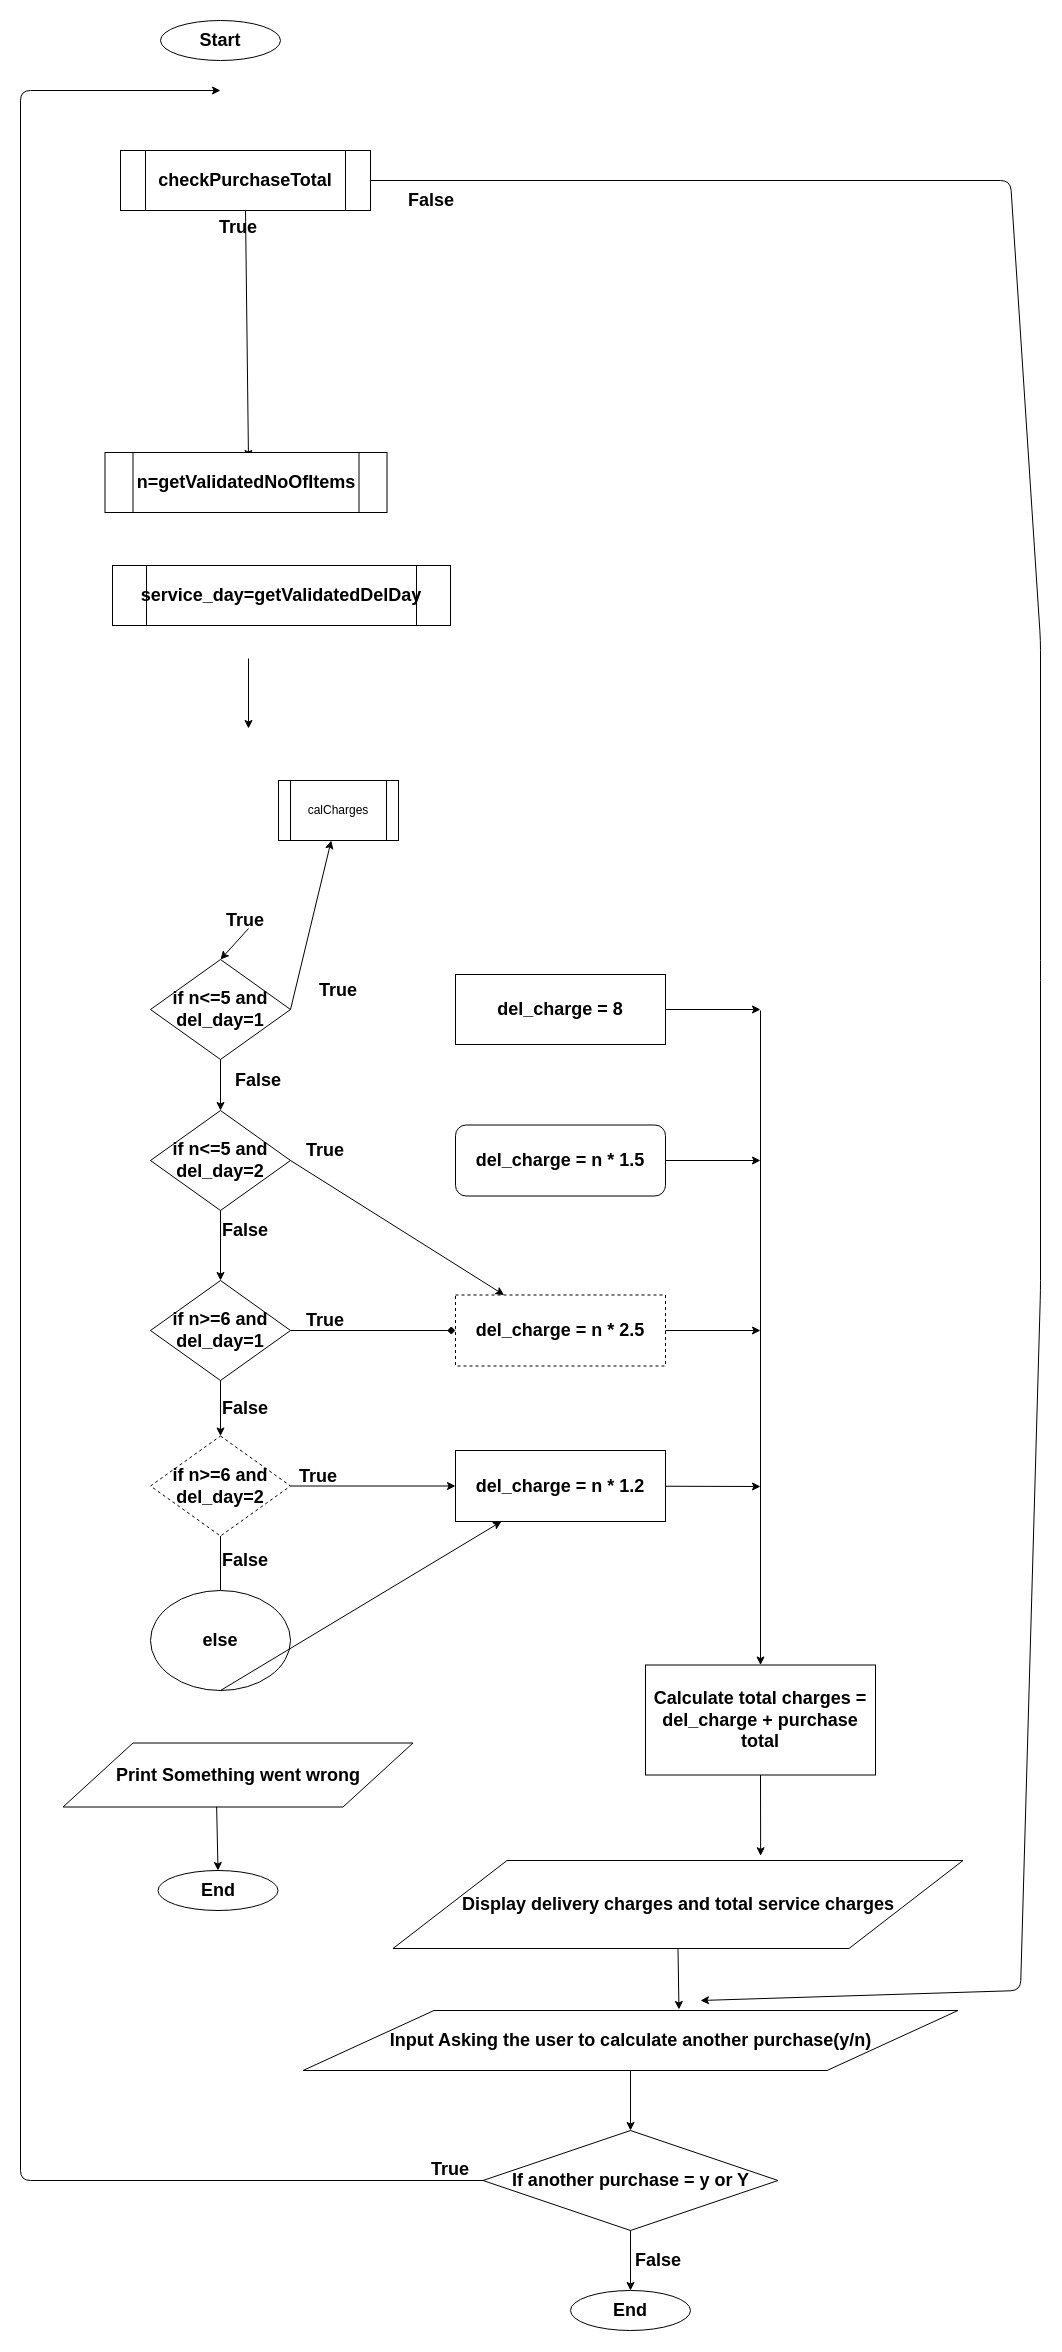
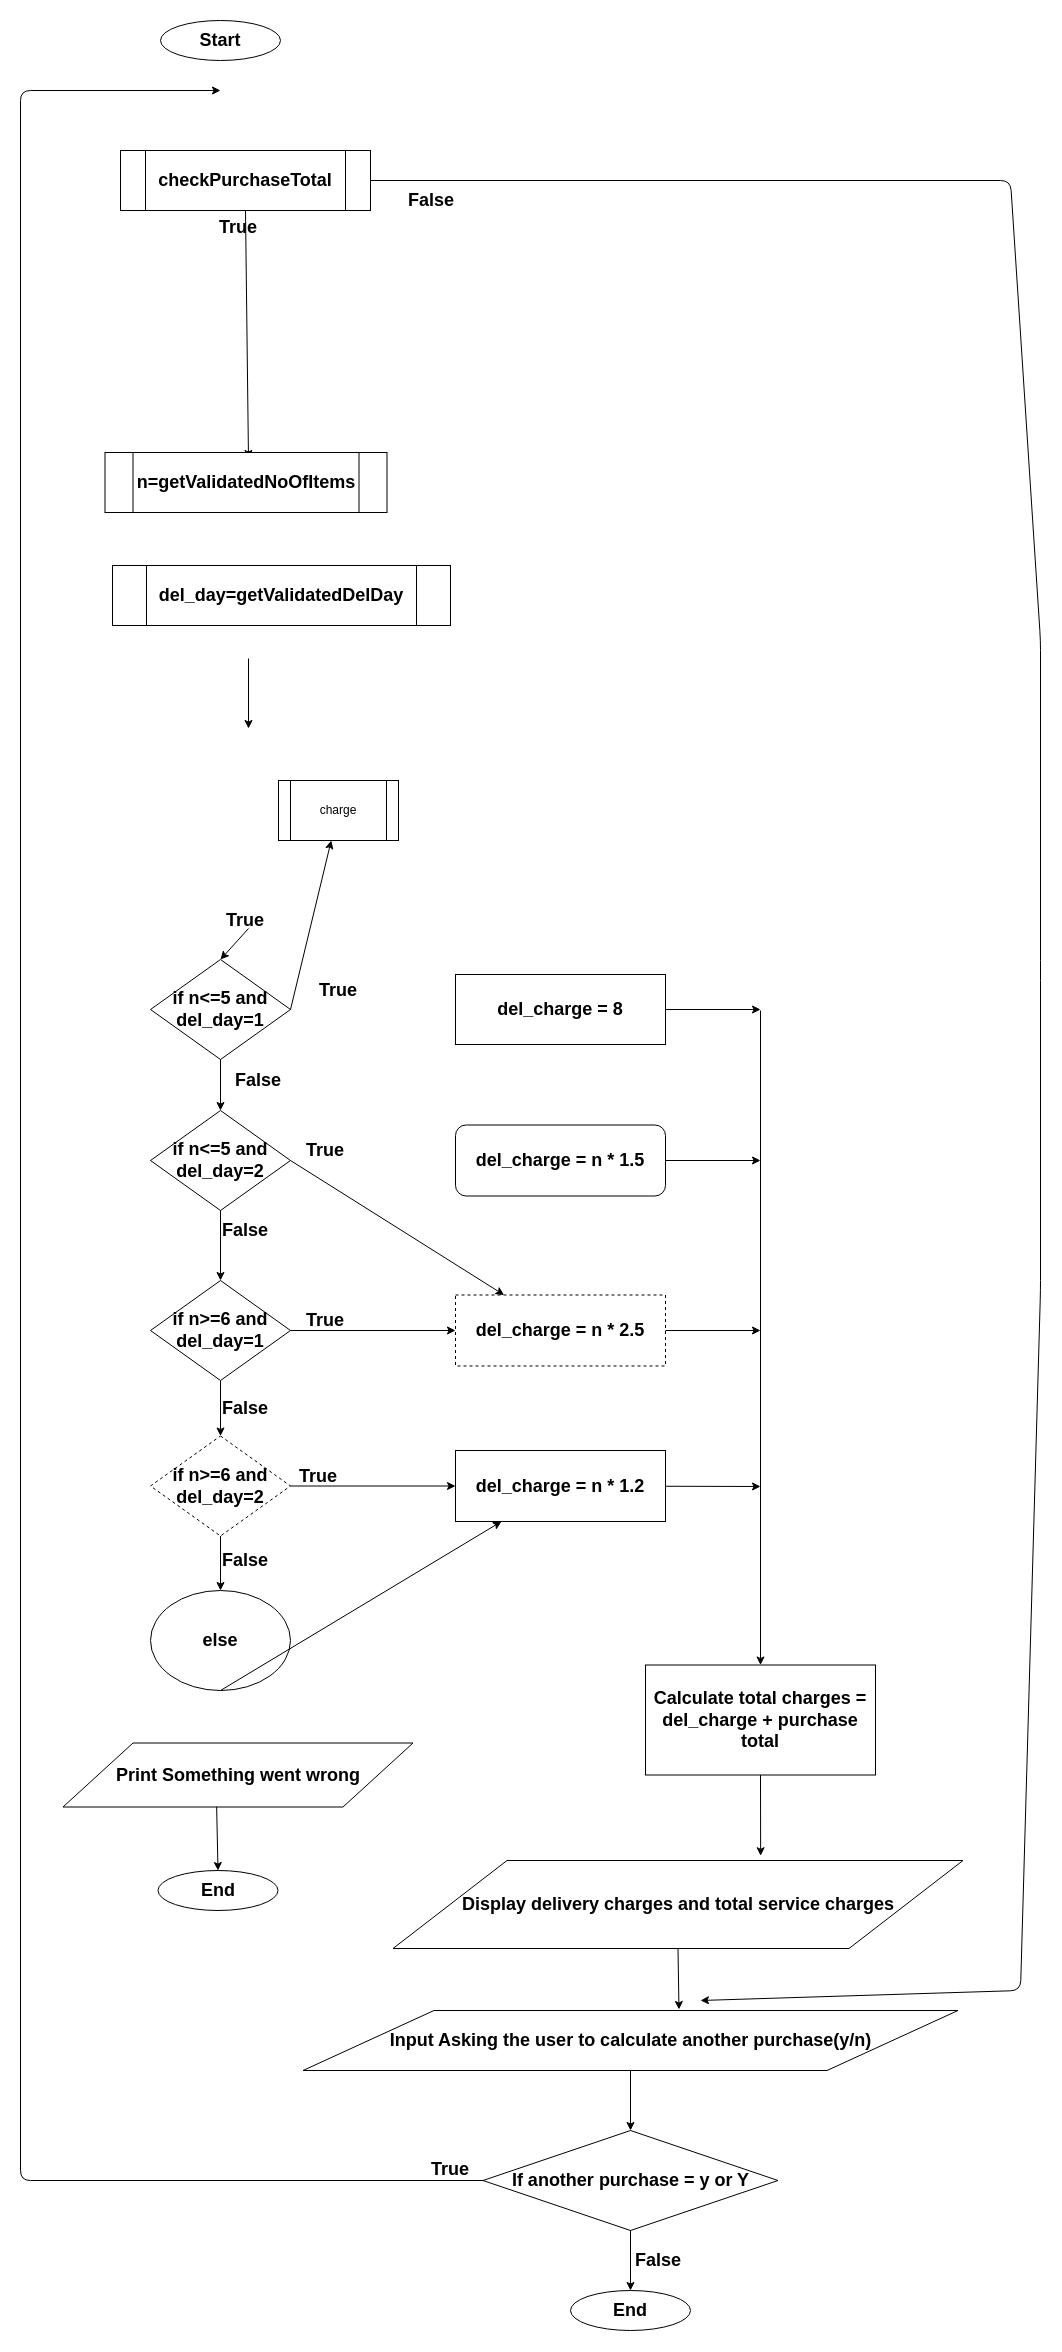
node "service_day=getValidatedDelDay": label "service_day=getValidatedDelDay" -> "del_day=getValidatedDelDay"
node "calCharges": label "calCharges" -> "charge"
edge "if n>=6 and del_day=1" -> "del_charge = n * 2.5": arrowhead diamond -> classic
edge "if n>=6 and del_day=2" -- "else": arrowhead none -> classic
